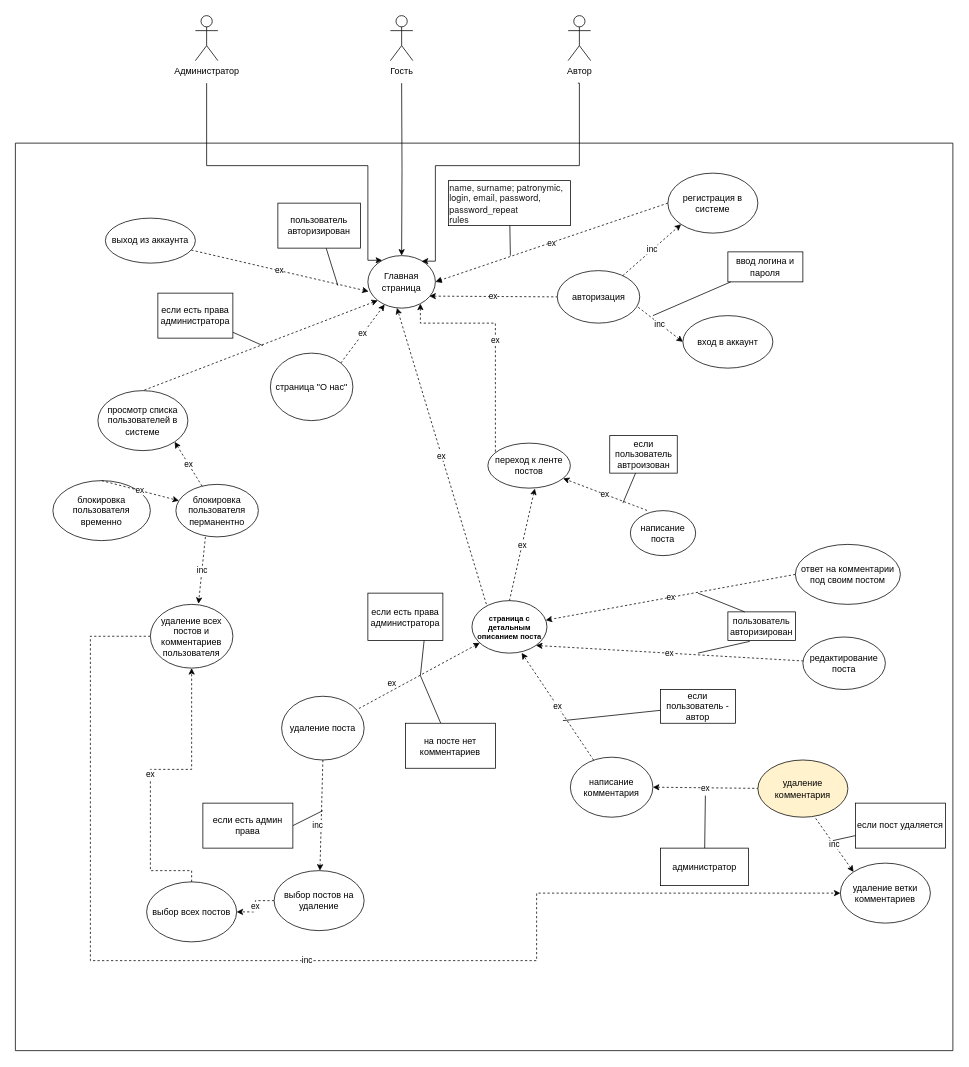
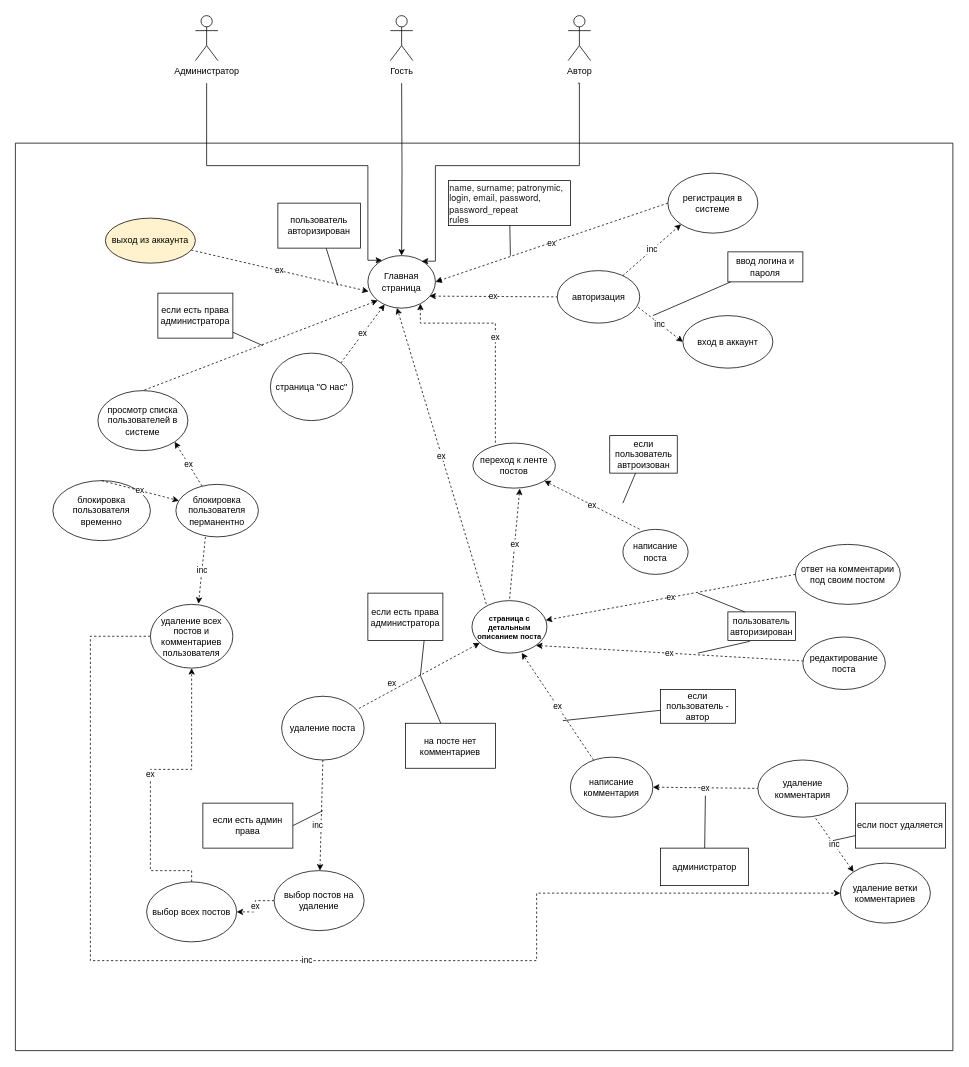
node "выход из аккаунта": fillcolor #ffffff -> #fff2cc
node "переход к ленте постов": moved (529, 465) -> (514, 465)
node "написание поста": moved (663, 533) -> (656, 552)
node "удаление комментария": fillcolor #fff2cc -> #ffffff
